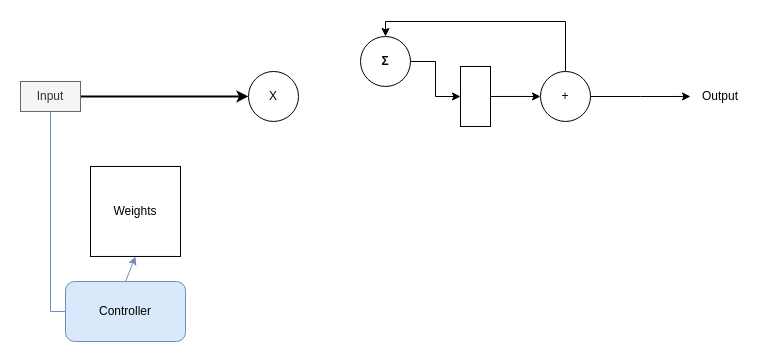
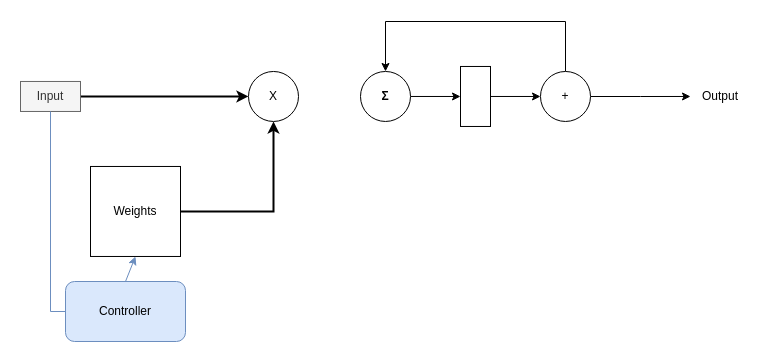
node "Σ": moved (386, 61) -> (386, 96)
edge "Weights" -> "X": added
